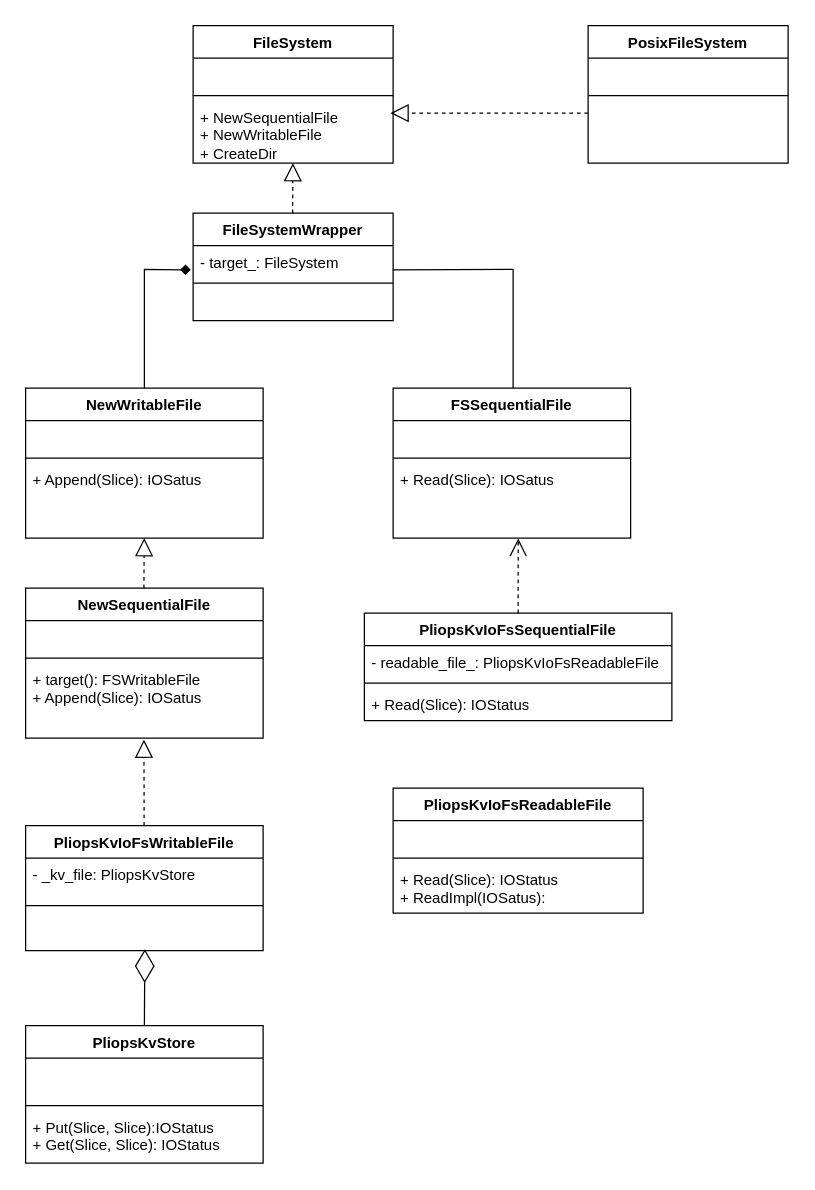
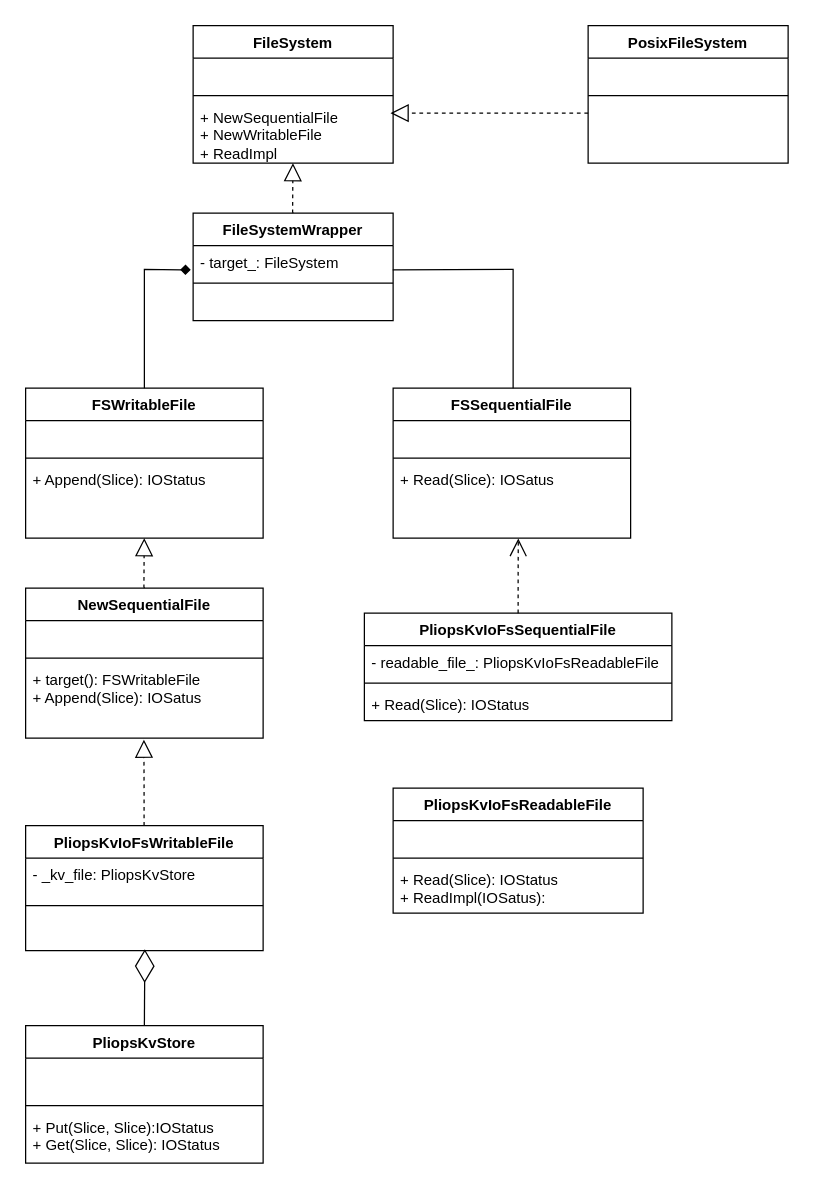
node "+ NewSequentialFile + NewWritableFile + CreateDir": label "+ NewSequentialFile + NewWritableFile + CreateDir" -> "+ NewSequentialFile + NewWritableFile + ReadImpl"
node "NewWritableFile": label "NewWritableFile" -> "FSWritableFile"
node "+ Append(Slice): IOSatus": label "+ Append(Slice): IOSatus" -> "+ Append(Slice): IOStatus"
